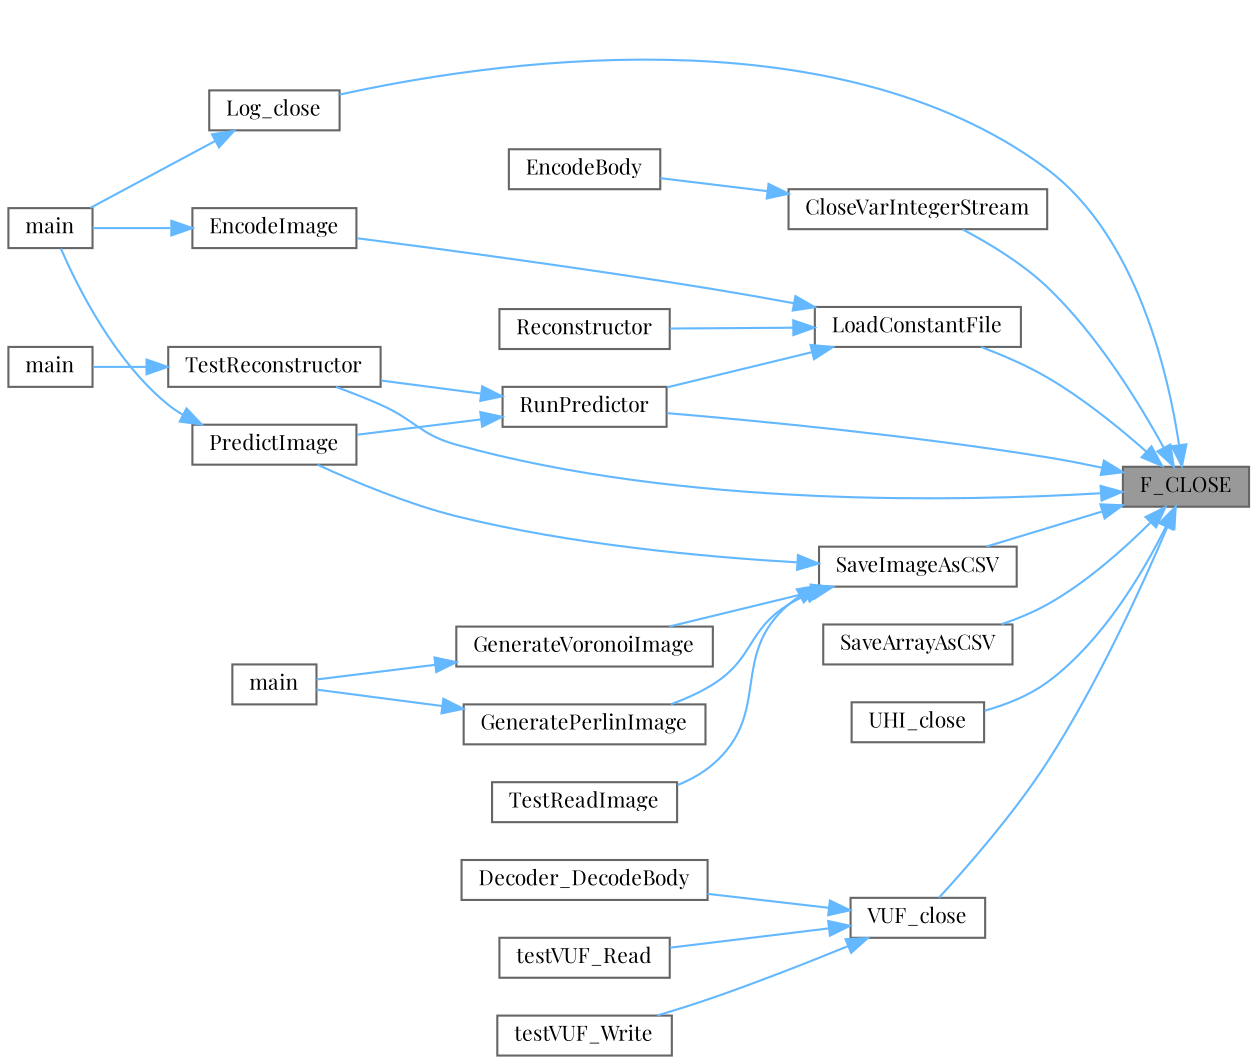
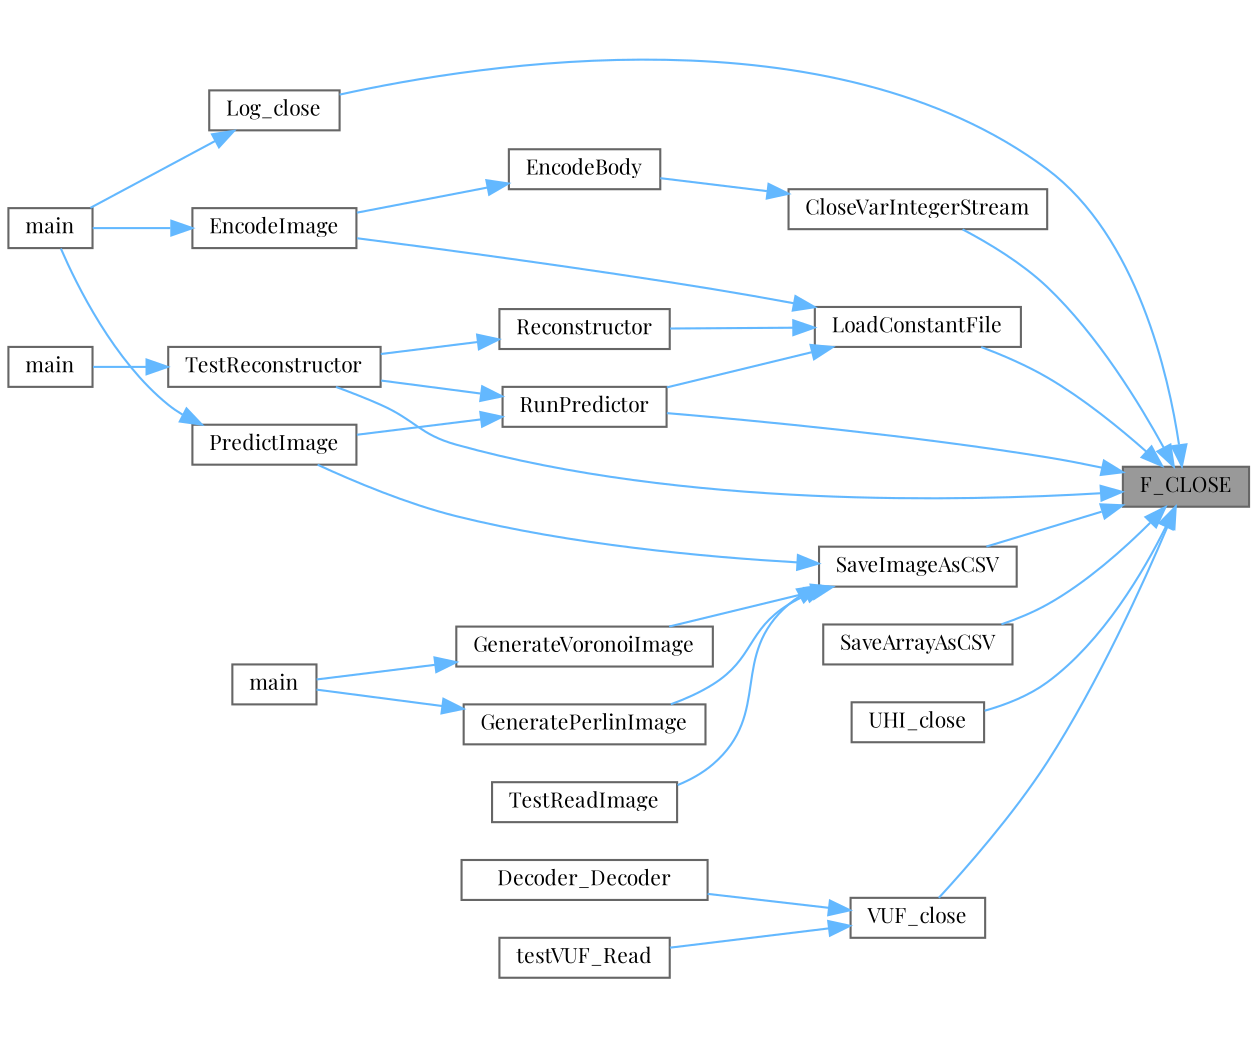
edge "EncodeImage" -> "EncodeBody": added
edge "TestReconstructor" -> "Reconstructor": added
node "Decoder_DecodeBody": label "Decoder_DecodeBody" -> "Decoder_Decoder"
node "testVUF_Write": removed
